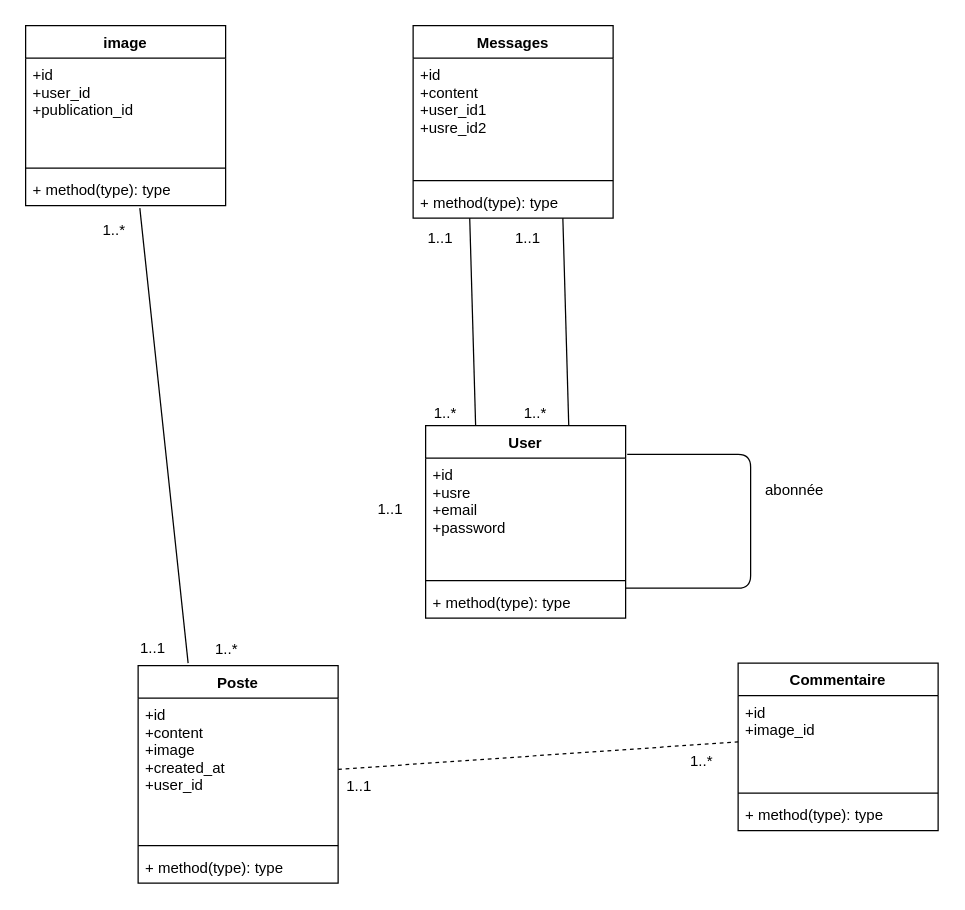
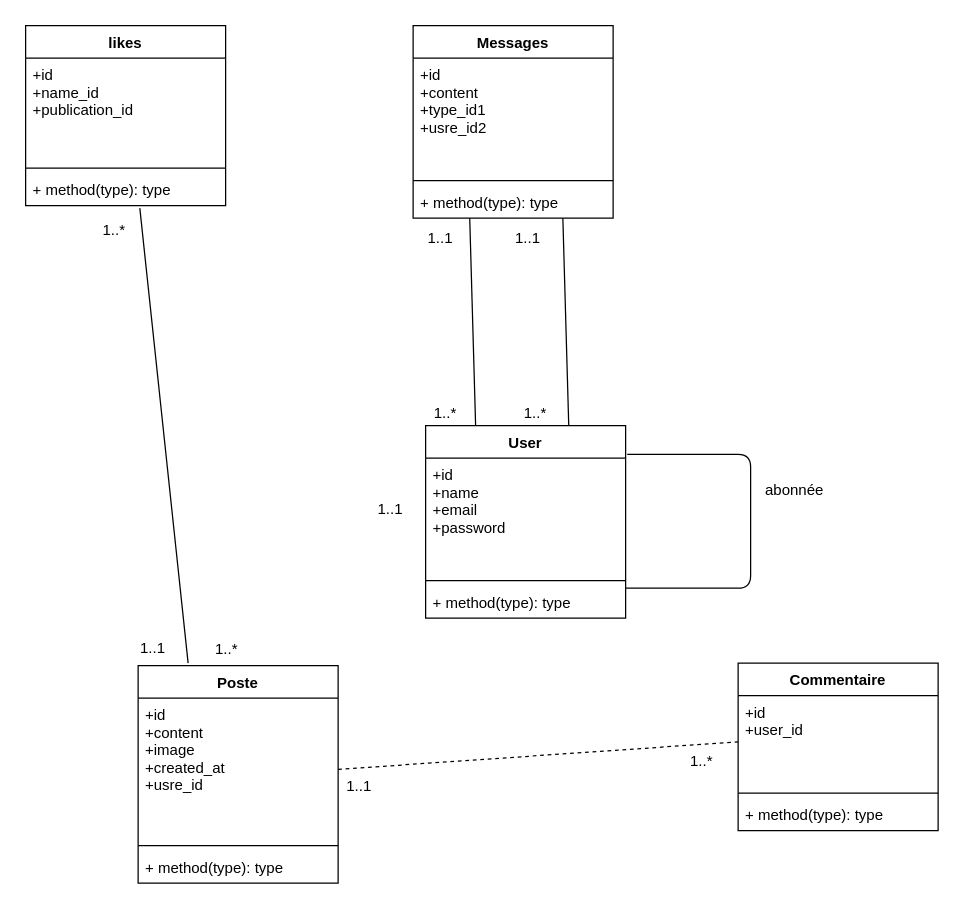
node "image": label "image" -> "likes"
node "+id +user_id +publication_id": label "+id +user_id +publication_id" -> "+id +name_id +publication_id"
node "+id +content +user_id1 +usre_id2": label "+id +content +user_id1 +usre_id2" -> "+id +content +type_id1 +usre_id2"
node "+id +usre +email +password": label "+id +usre +email +password" -> "+id +name +email +password"
node "+id +image_id": label "+id +image_id" -> "+id +user_id"
node "+id +content +image +created_at +user_id": label "+id +content +image +created_at +user_id" -> "+id +content +image +created_at +usre_id"
